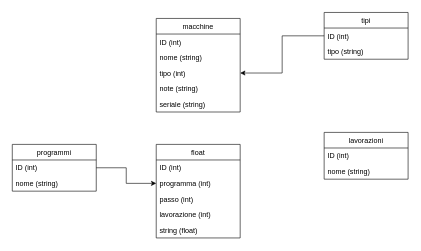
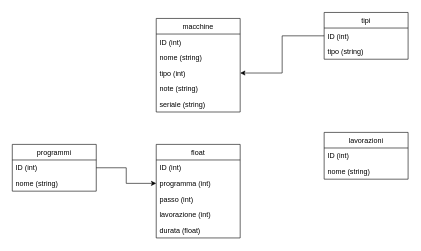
node "string (float)": label "string (float)" -> "durata (float)"
